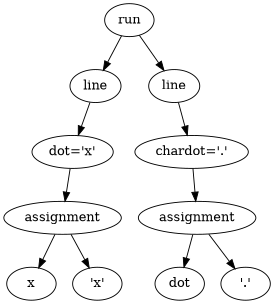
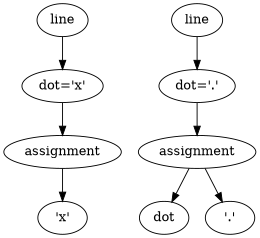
node "run": removed
node "chardot='.'": label "chardot='.'" -> "dot='.'"
node "x": removed
